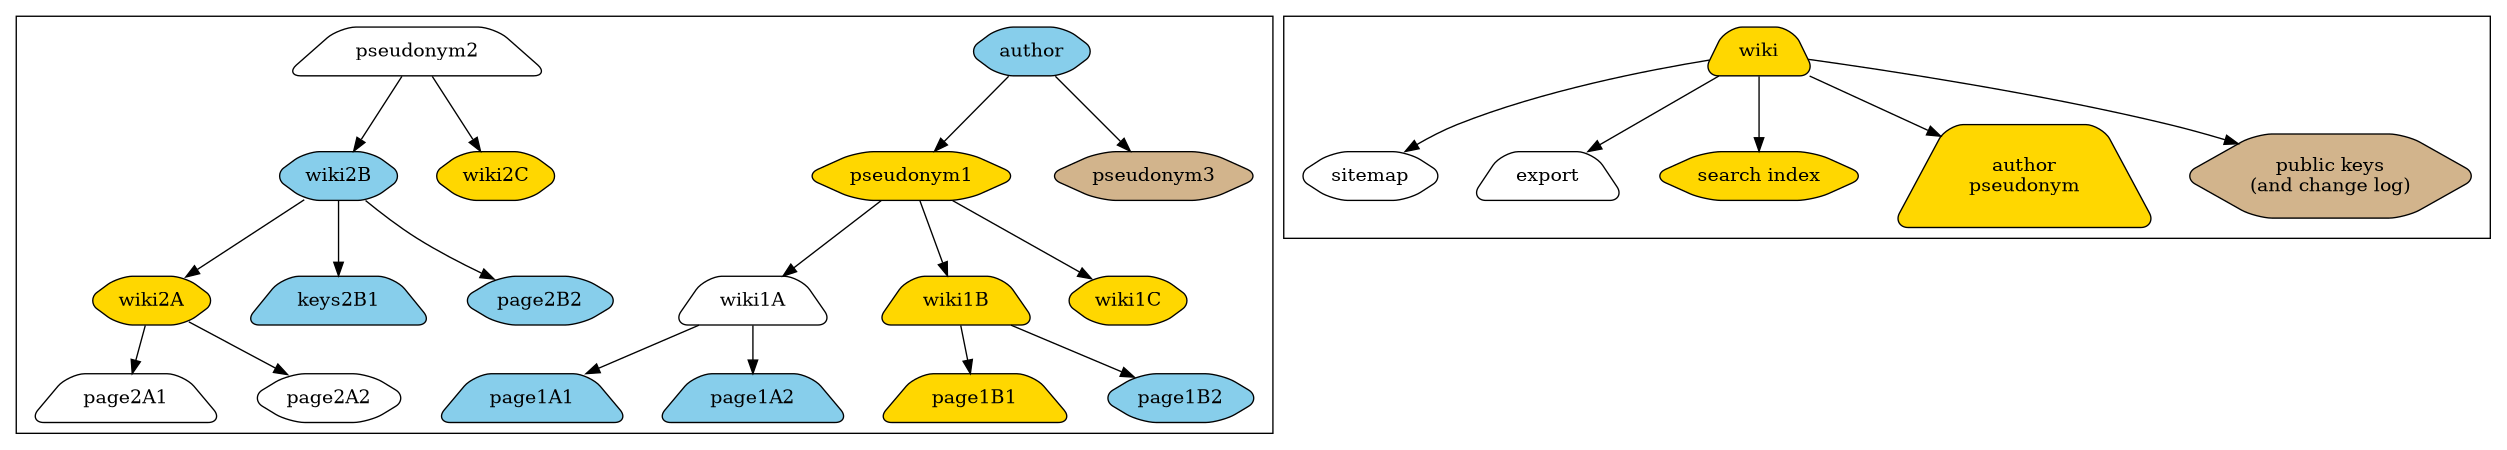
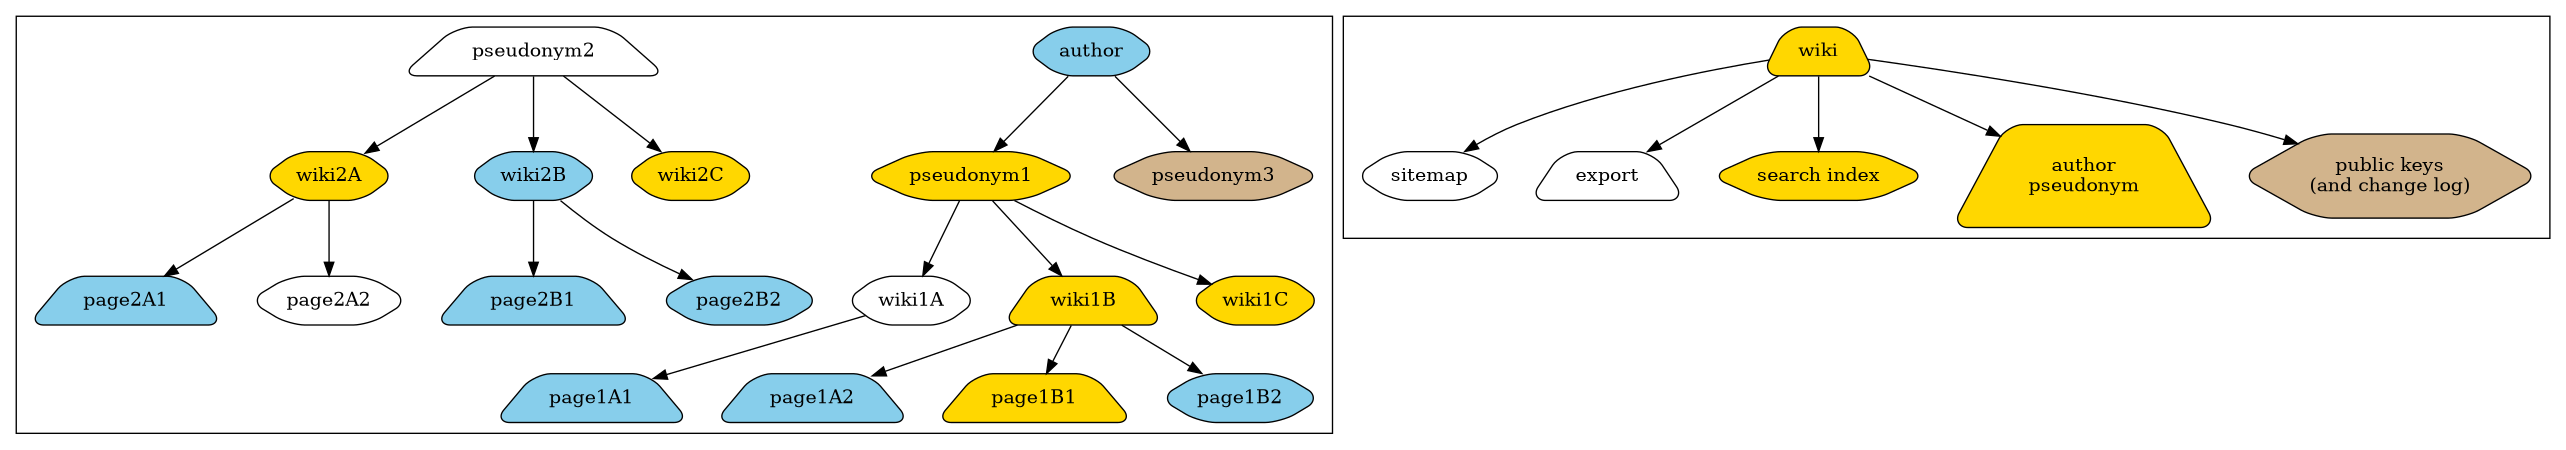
edge "wiki2B" -> "wiki2A": now "pseudonym2" -> "wiki2A"
node "keys2B1": label "keys2B1" -> "page2B1"
node "wiki1A": shape trapezium -> hexagon
edge "wiki1A" -> "page1A2": now "wiki1B" -> "page1A2"
node "page2A1": fillcolor white -> skyblue
